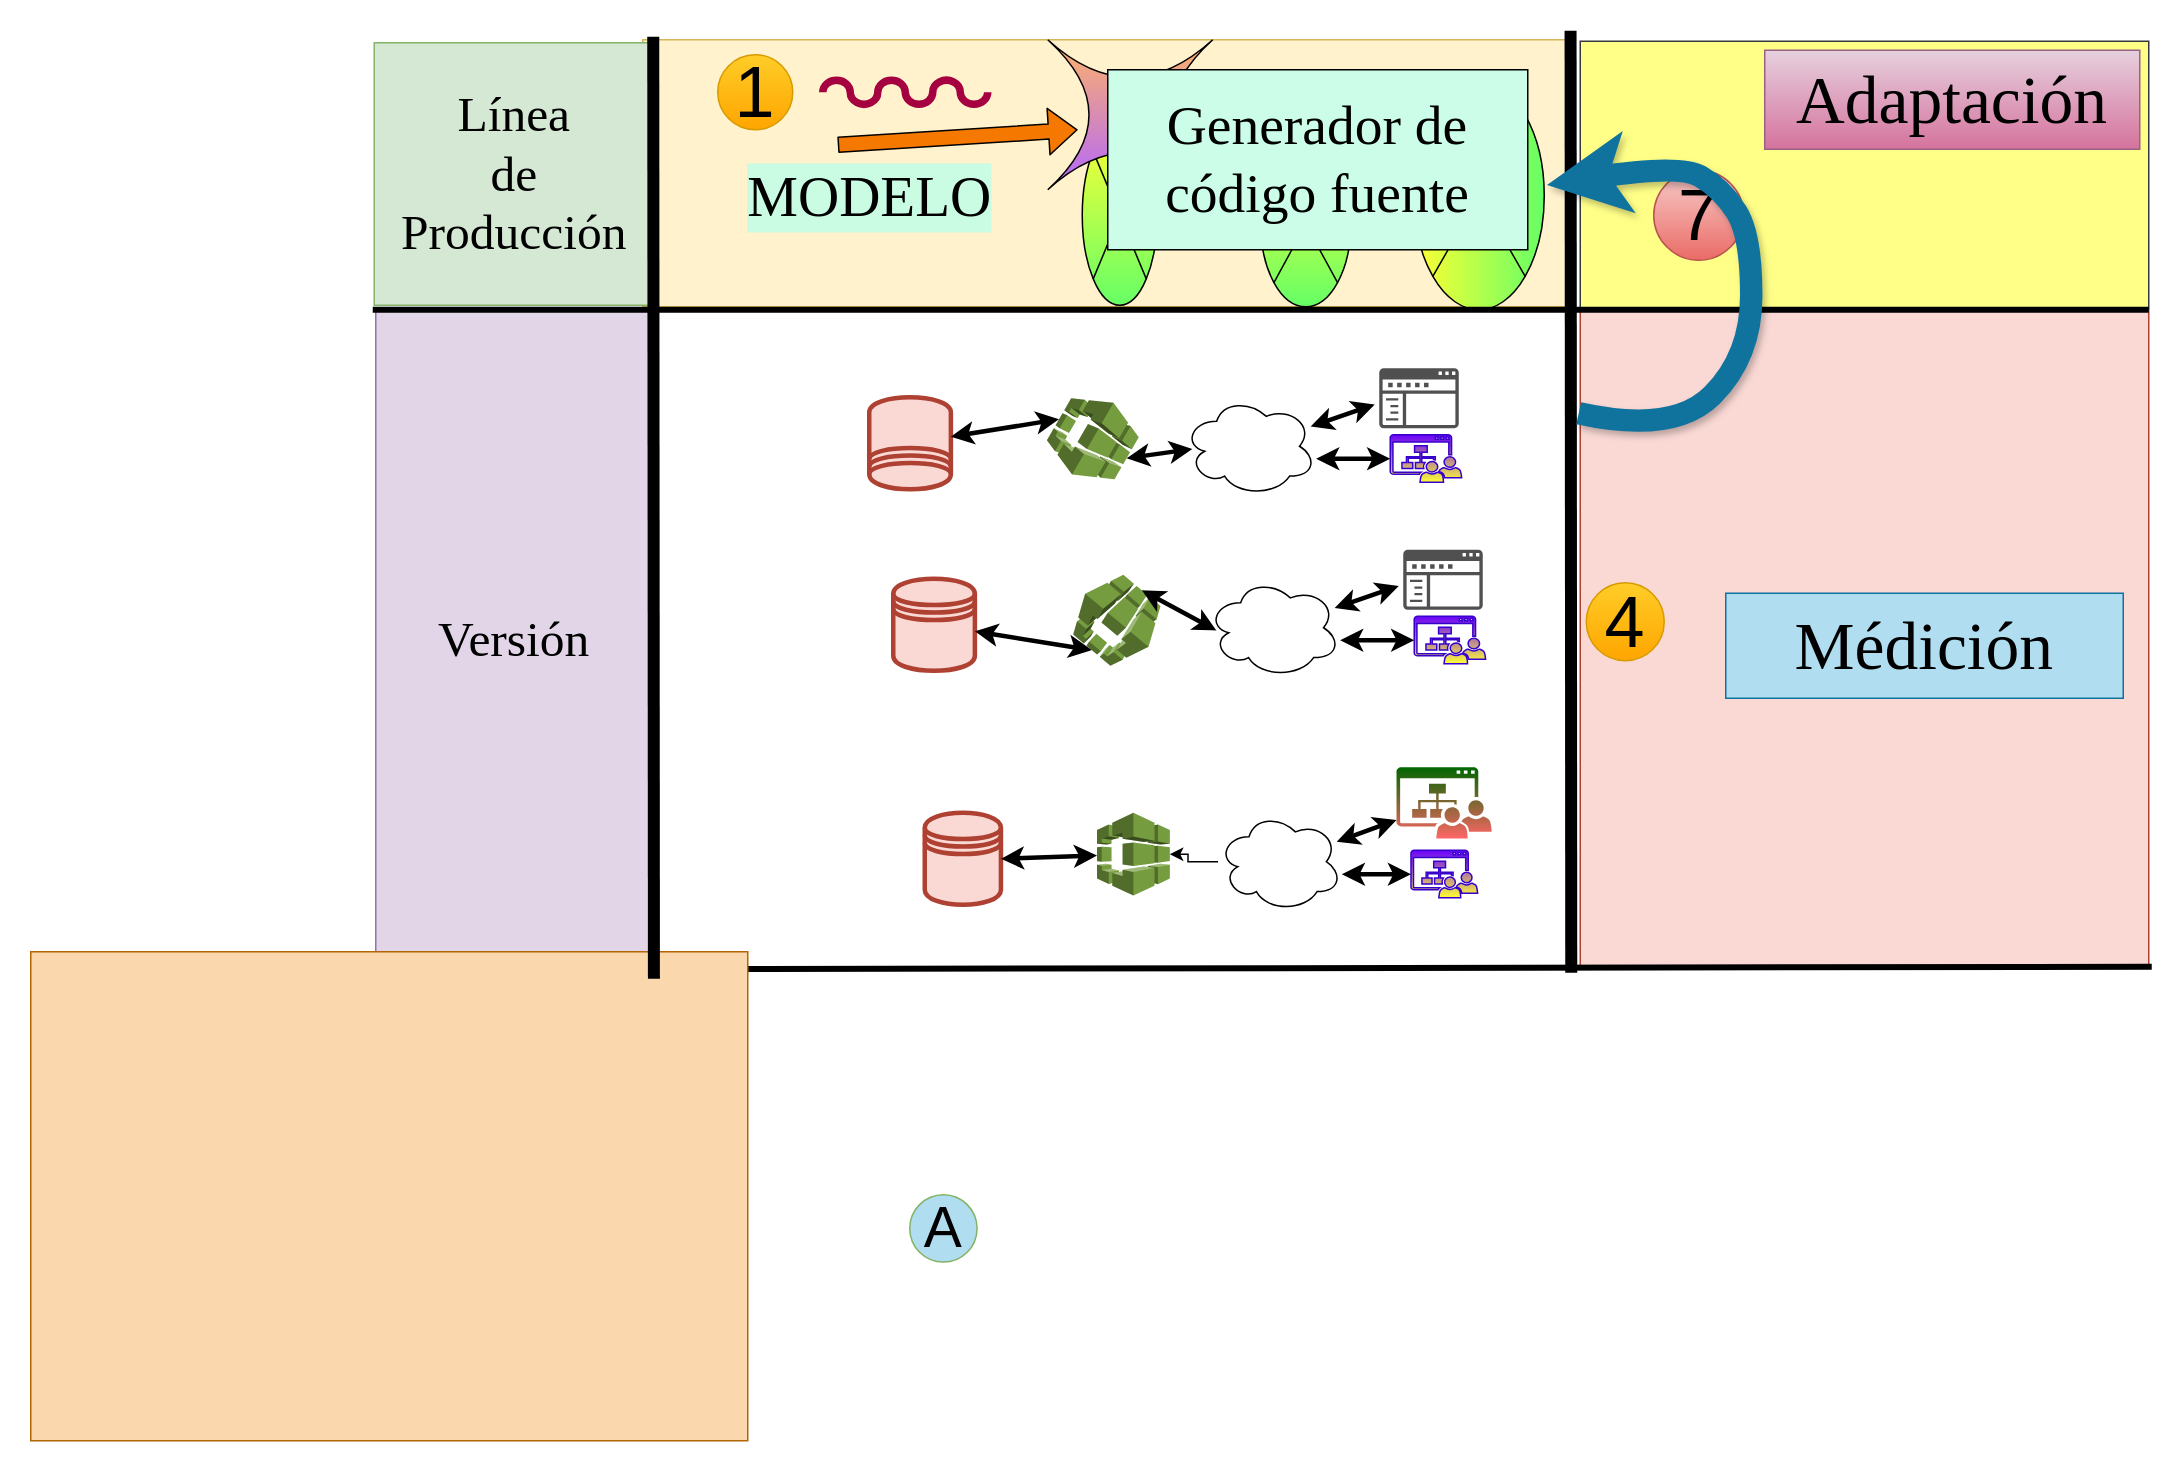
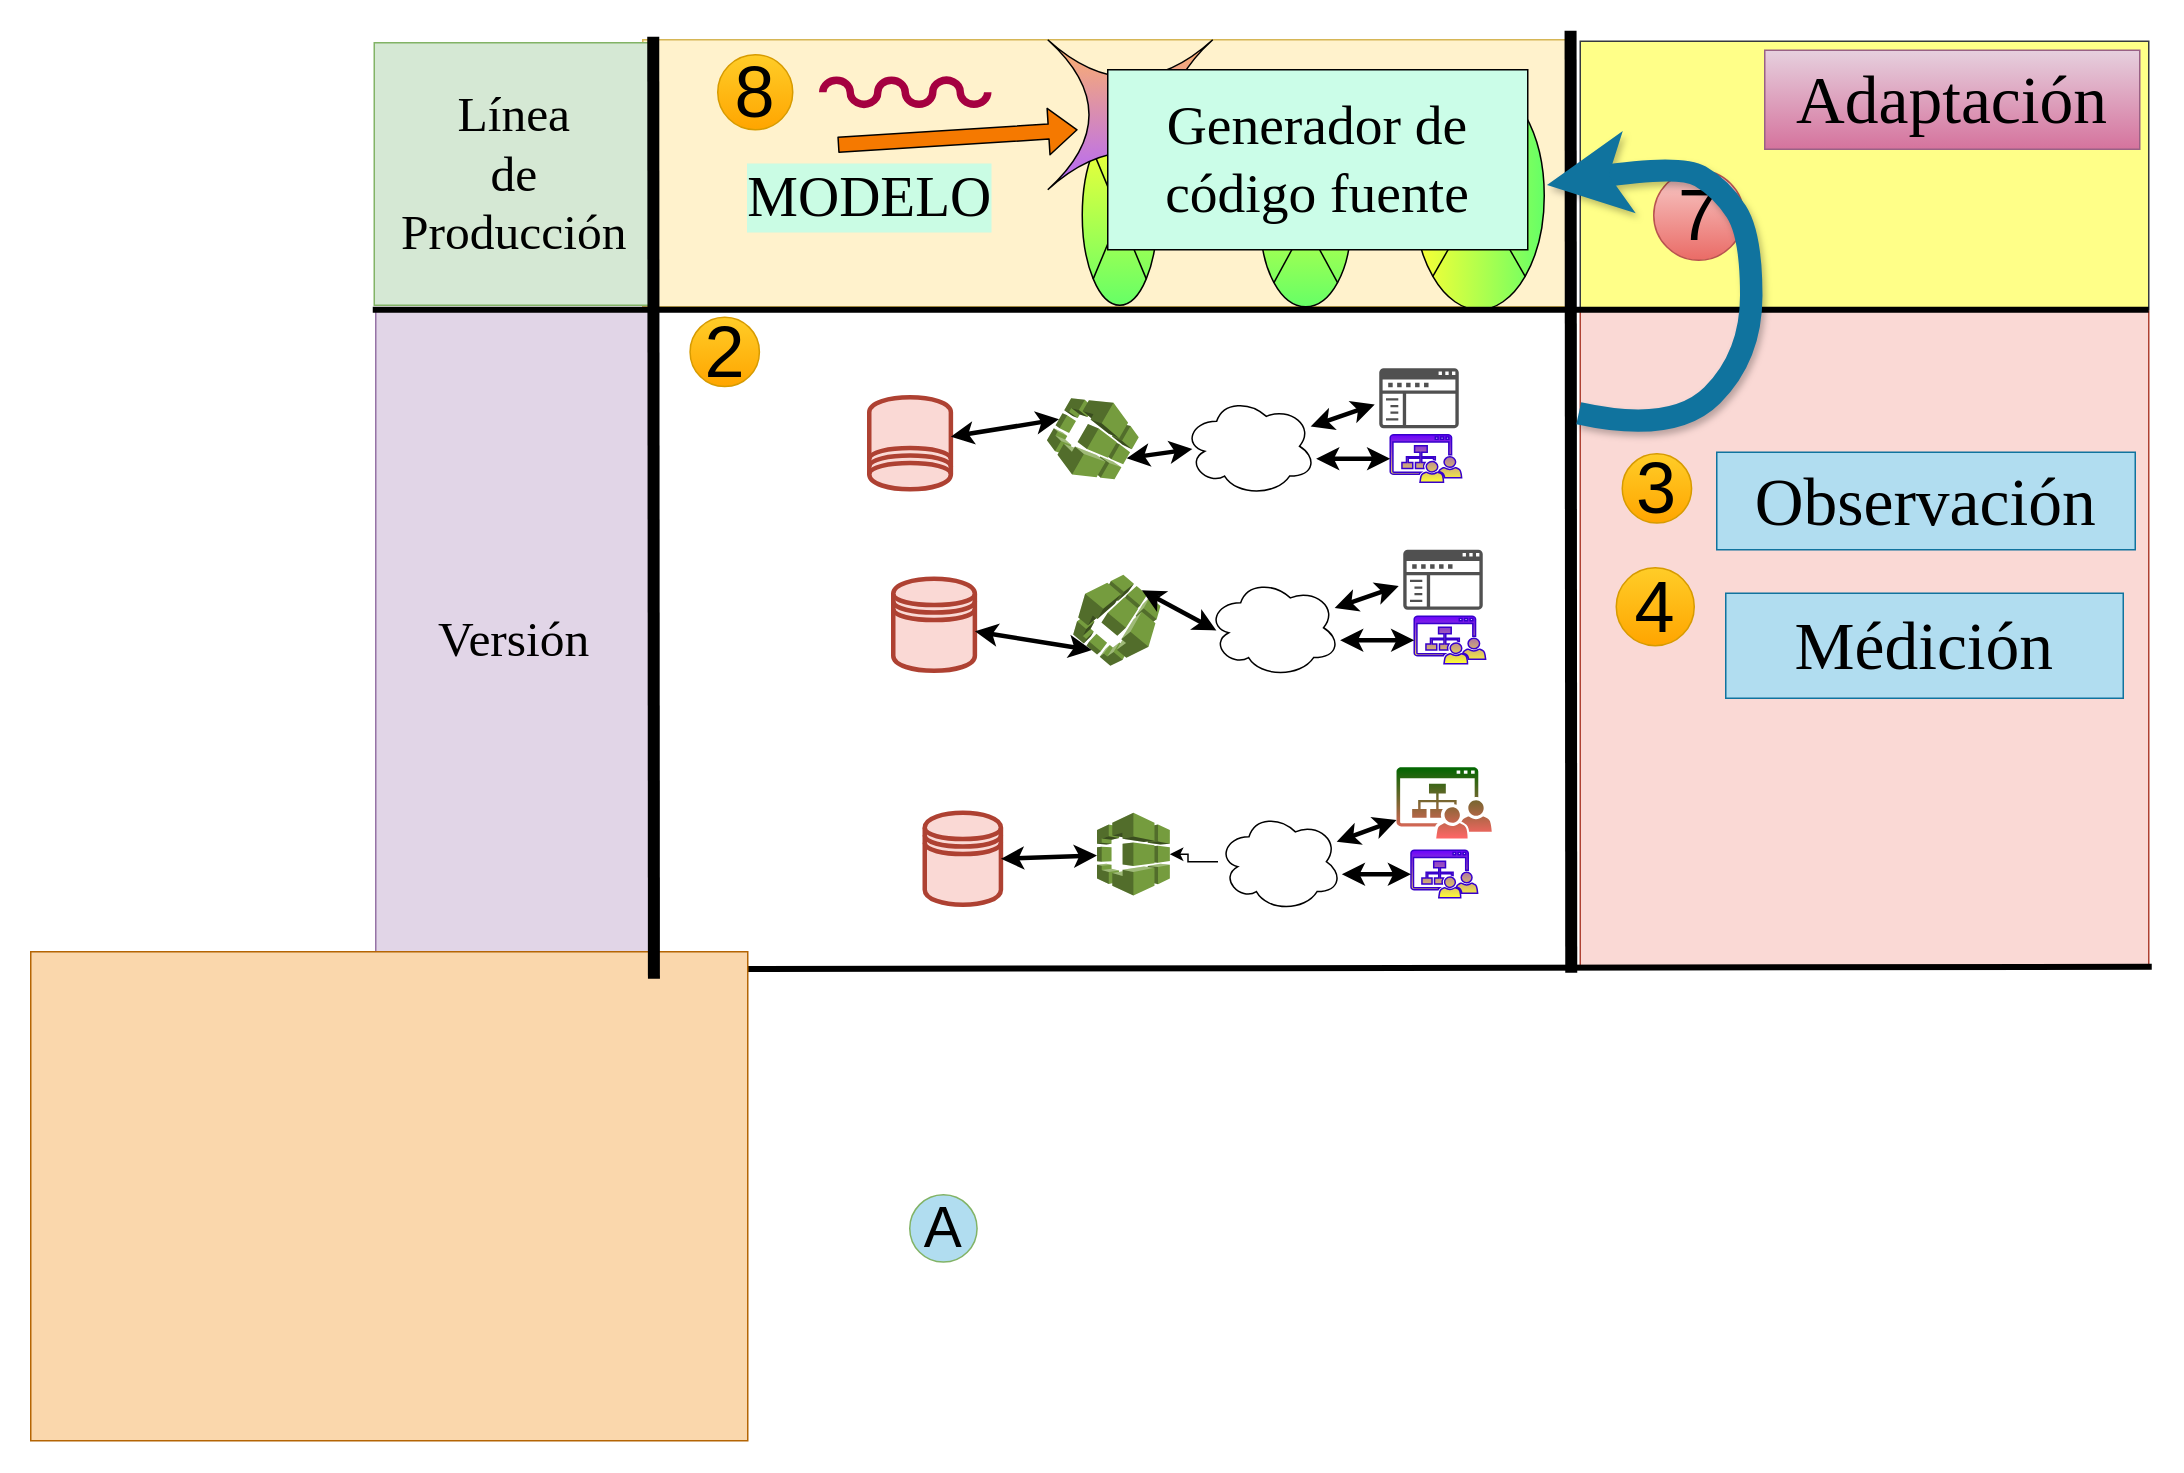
node "1": label "1" -> "8"
node "2": added
node "3": added
node "Observación": added
node "4": moved (1625, 622) -> (1655, 607)
